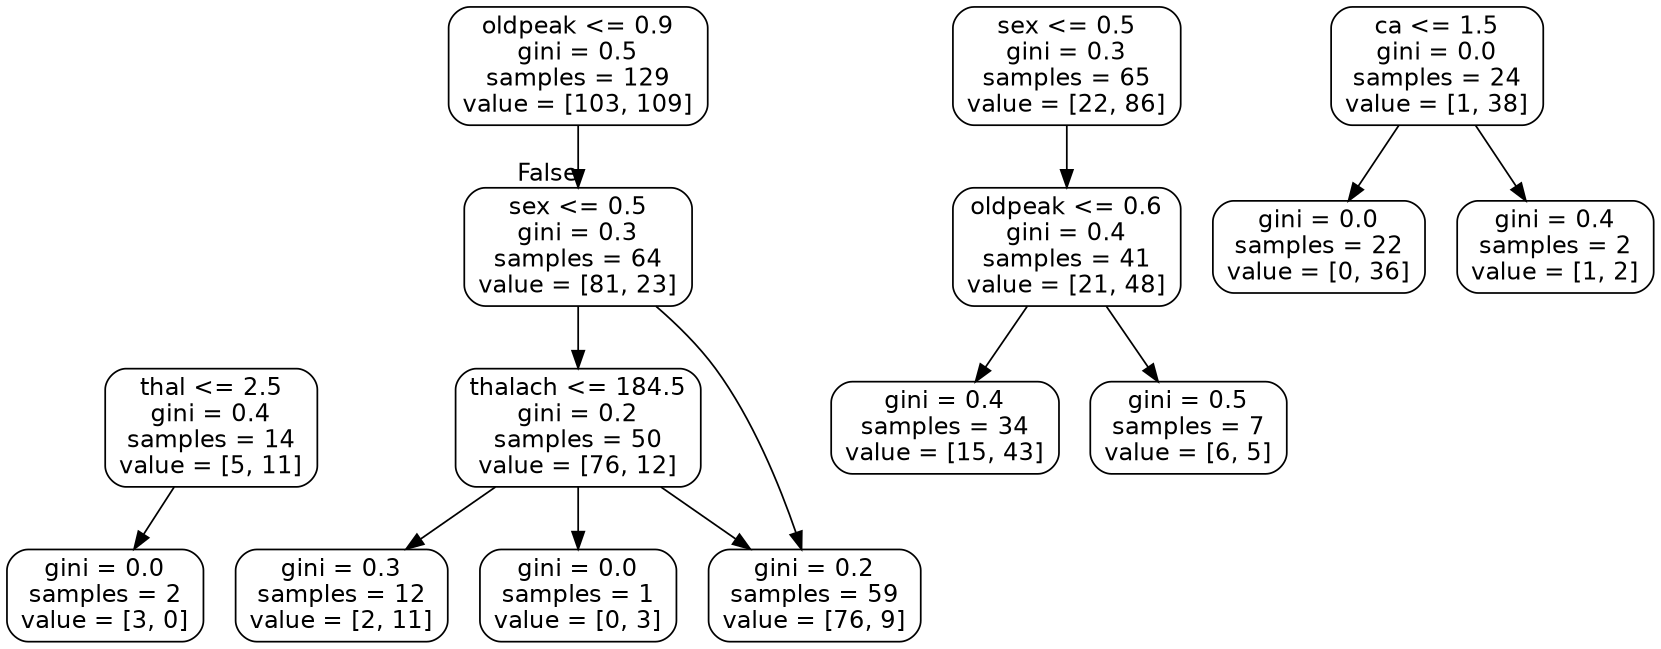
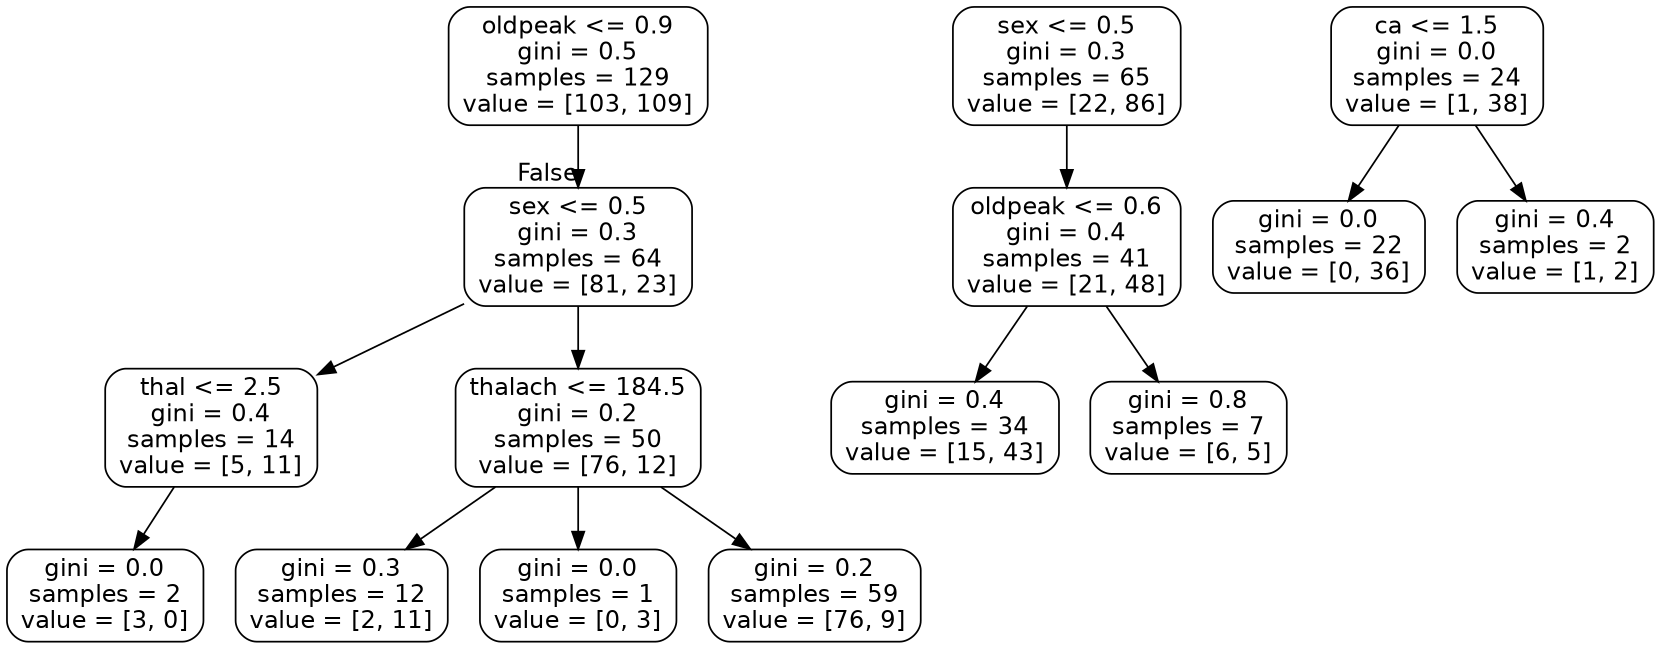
edge "sex <= 0.5 gini = 0.3 samples = 64 value = [81, 23]" -> "gini = 0.2 samples = 59 value = [76, 9]": now "sex <= 0.5 gini = 0.3 samples = 64 value = [81, 23]" -> "thal <= 2.5 gini = 0.4 samples = 14 value = [5, 11]"
node "gini = 0.5 samples = 7 value = [6, 5]": label "gini = 0.5 samples = 7 value = [6, 5]" -> "gini = 0.8 samples = 7 value = [6, 5]"
